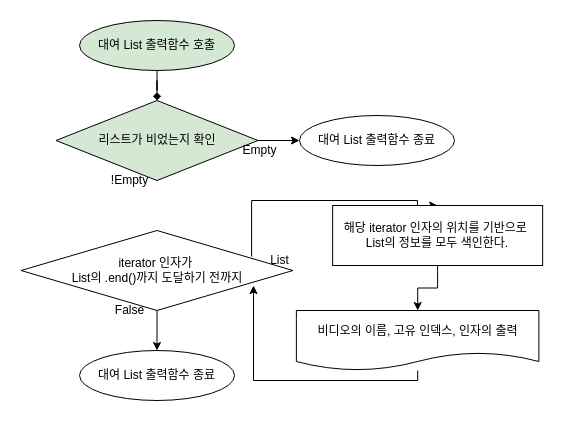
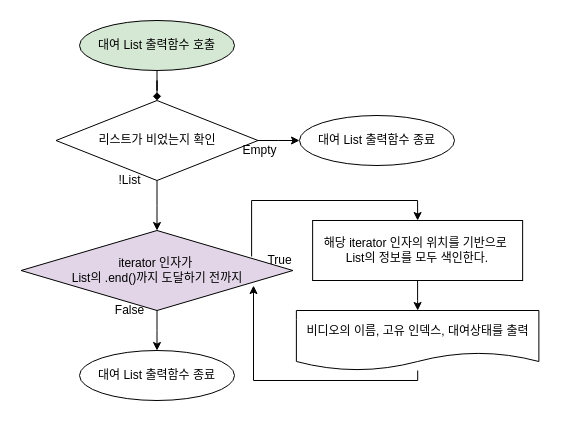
node "리스트가 비었는지 확인": fillcolor #d5e8d4 -> #ffffff
node "!Empty": label "!Empty" -> "!List"
edge "리스트가 비었는지 확인" -> "iterator 인자가 List의 .end()까지 도달하기 전까지": added
node "해당 iterator 인자의 위치를 기반으로 List의 정보를 모두 색인한다.": moved (438, 236) -> (418, 251)
node "List": label "List" -> "True"
node "iterator 인자가 List의 .end()까지 도달하기 전까지": fillcolor #ffffff -> #e1d5e7
node "비디오의 이름, 고유 인덱스, 인자의 출력": label "비디오의 이름, 고유 인덱스, 인자의 출력" -> "비디오의 이름, 고유 인덱스, 대여상태를 출력"
